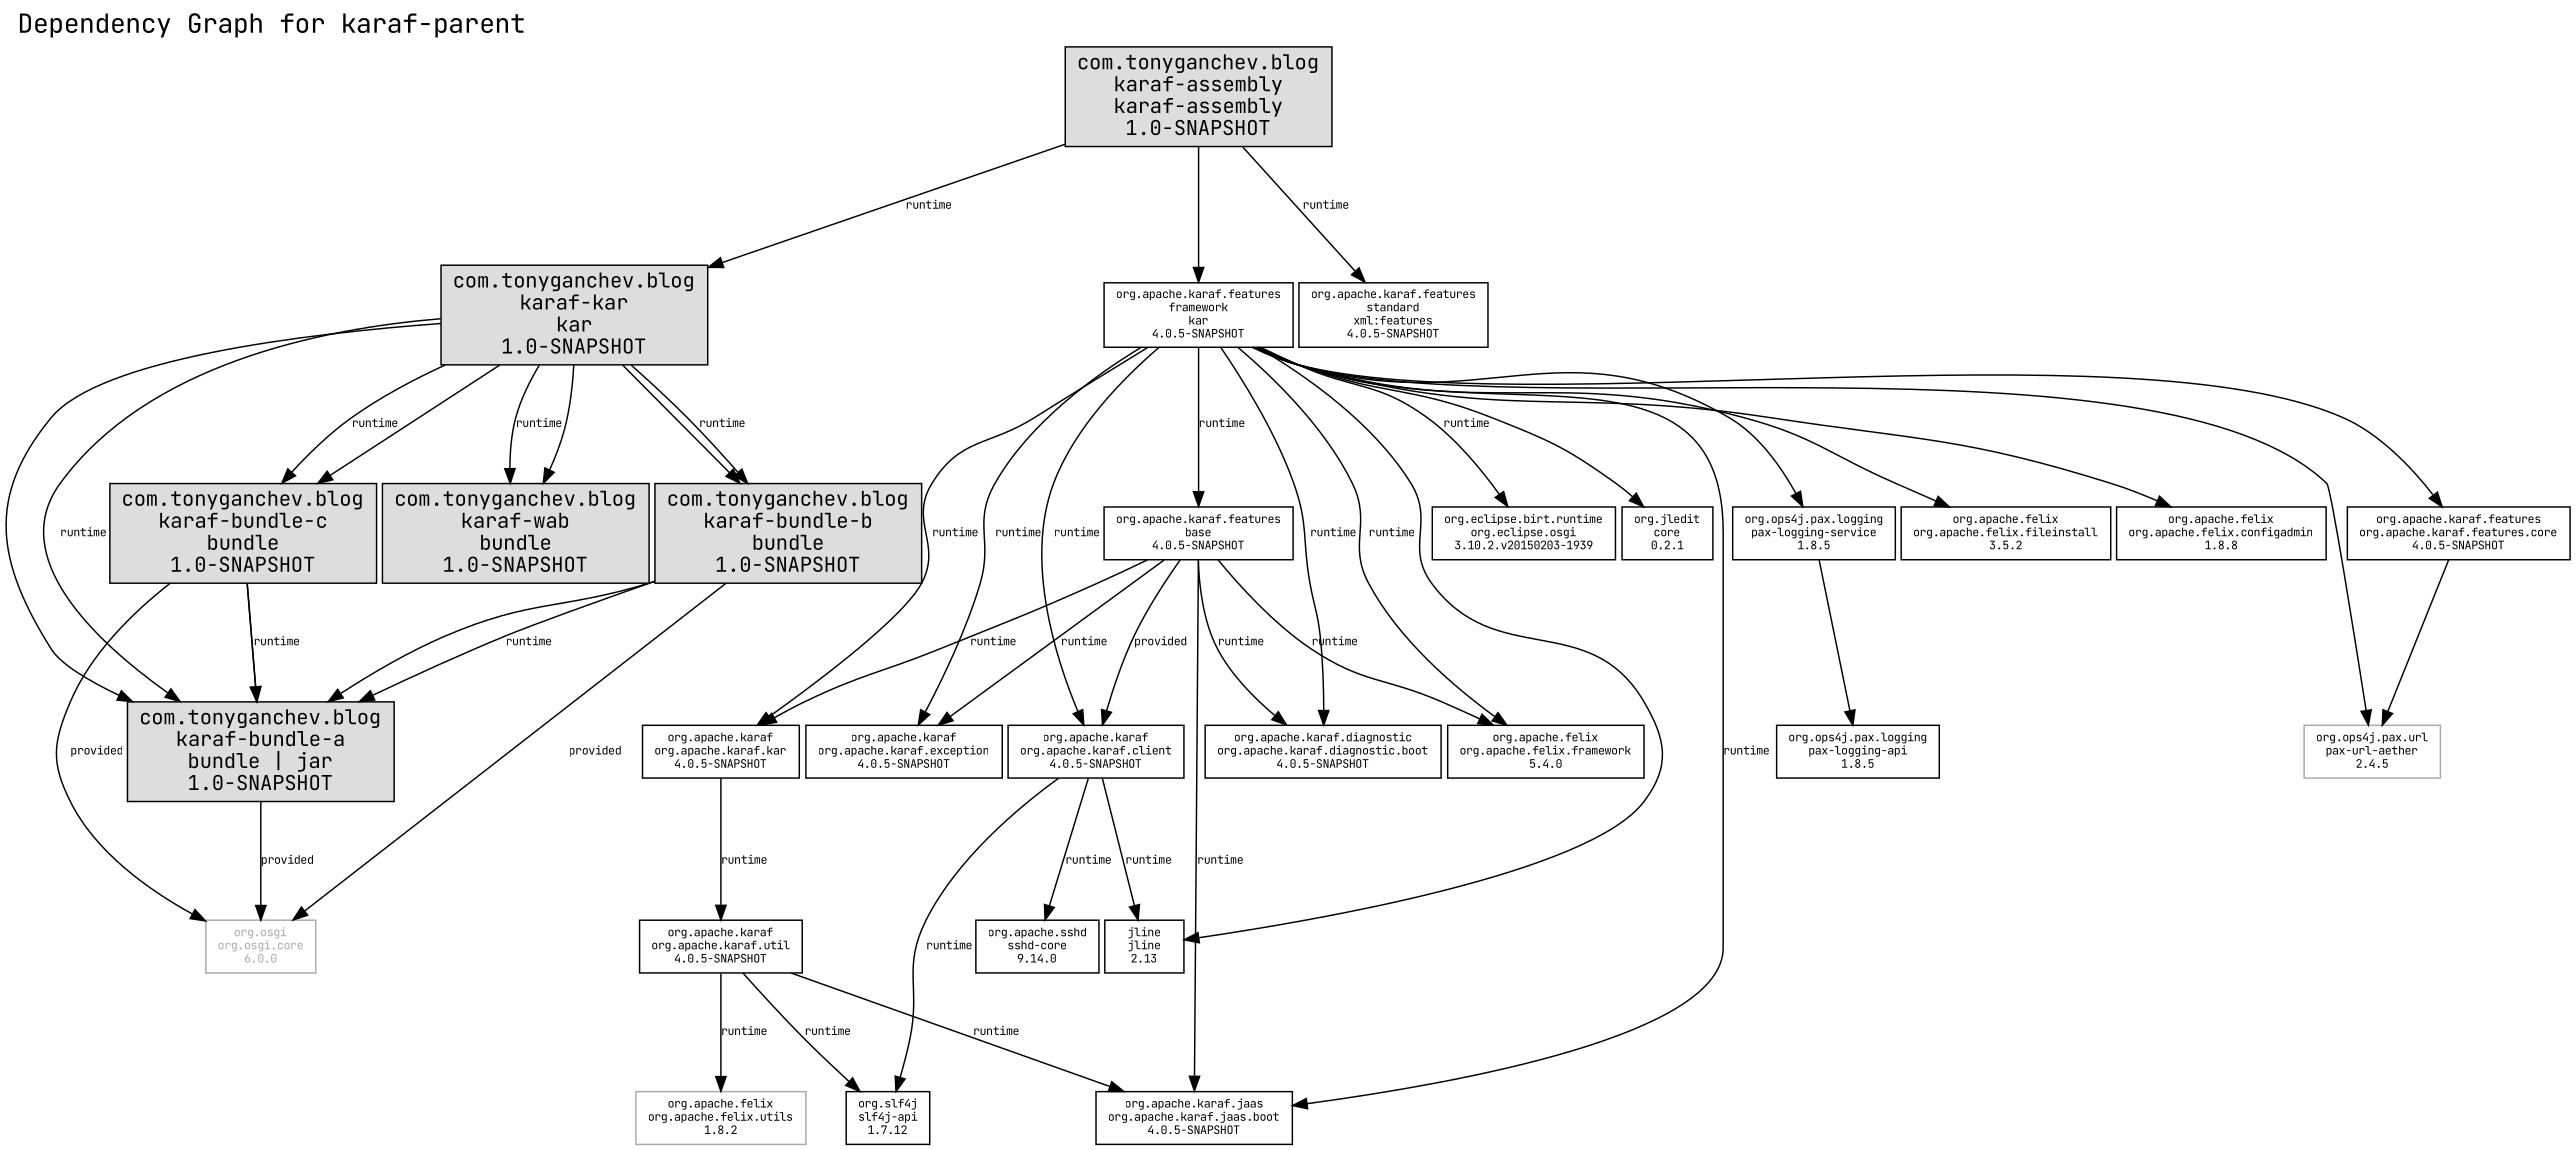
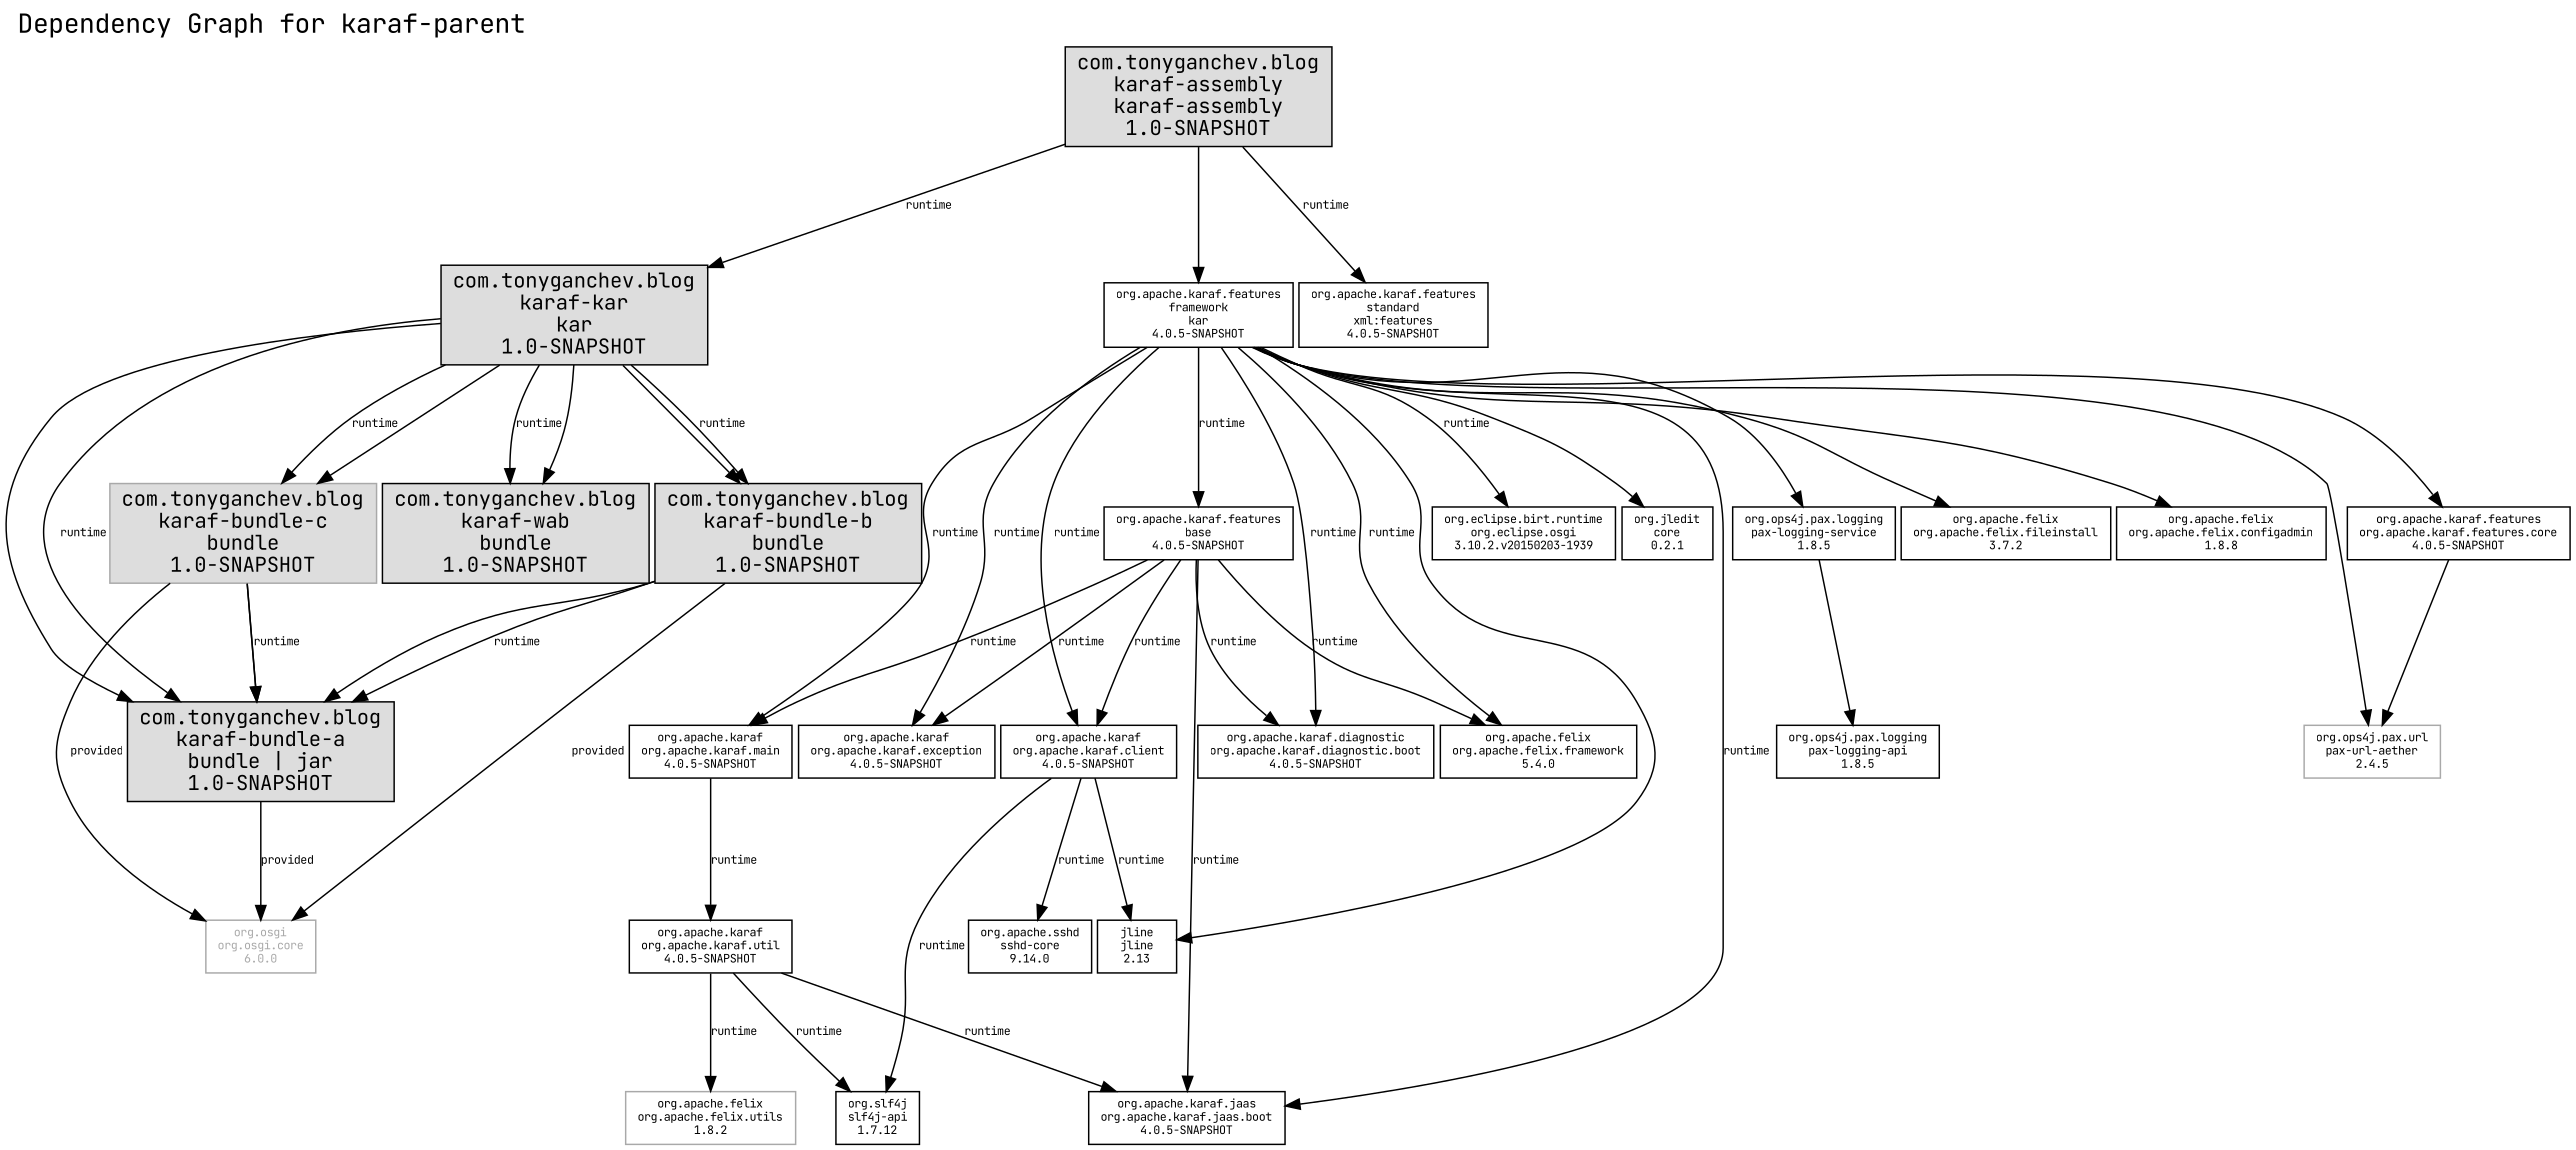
node "com.tonyganchev.blog karaf-bundle-c bundle 1.0-SNAPSHOT": color black -> darkgrey
node "org.apache.felix org.apache.felix.fileinstall 3.5.2": label "org.apache.felix org.apache.felix.fileinstall 3.5.2" -> "org.apache.felix org.apache.felix.fileinstall 3.7.2"
edge "org.apache.karaf.features base 4.0.5-SNAPSHOT" -> "org.apache.karaf org.apache.karaf.client 4.0.5-SNAPSHOT": label "provided" -> "runtime"
node "org.apache.karaf org.apache.karaf.kar 4.0.5-SNAPSHOT": label "org.apache.karaf org.apache.karaf.kar 4.0.5-SNAPSHOT" -> "org.apache.karaf org.apache.karaf.main 4.0.5-SNAPSHOT"
